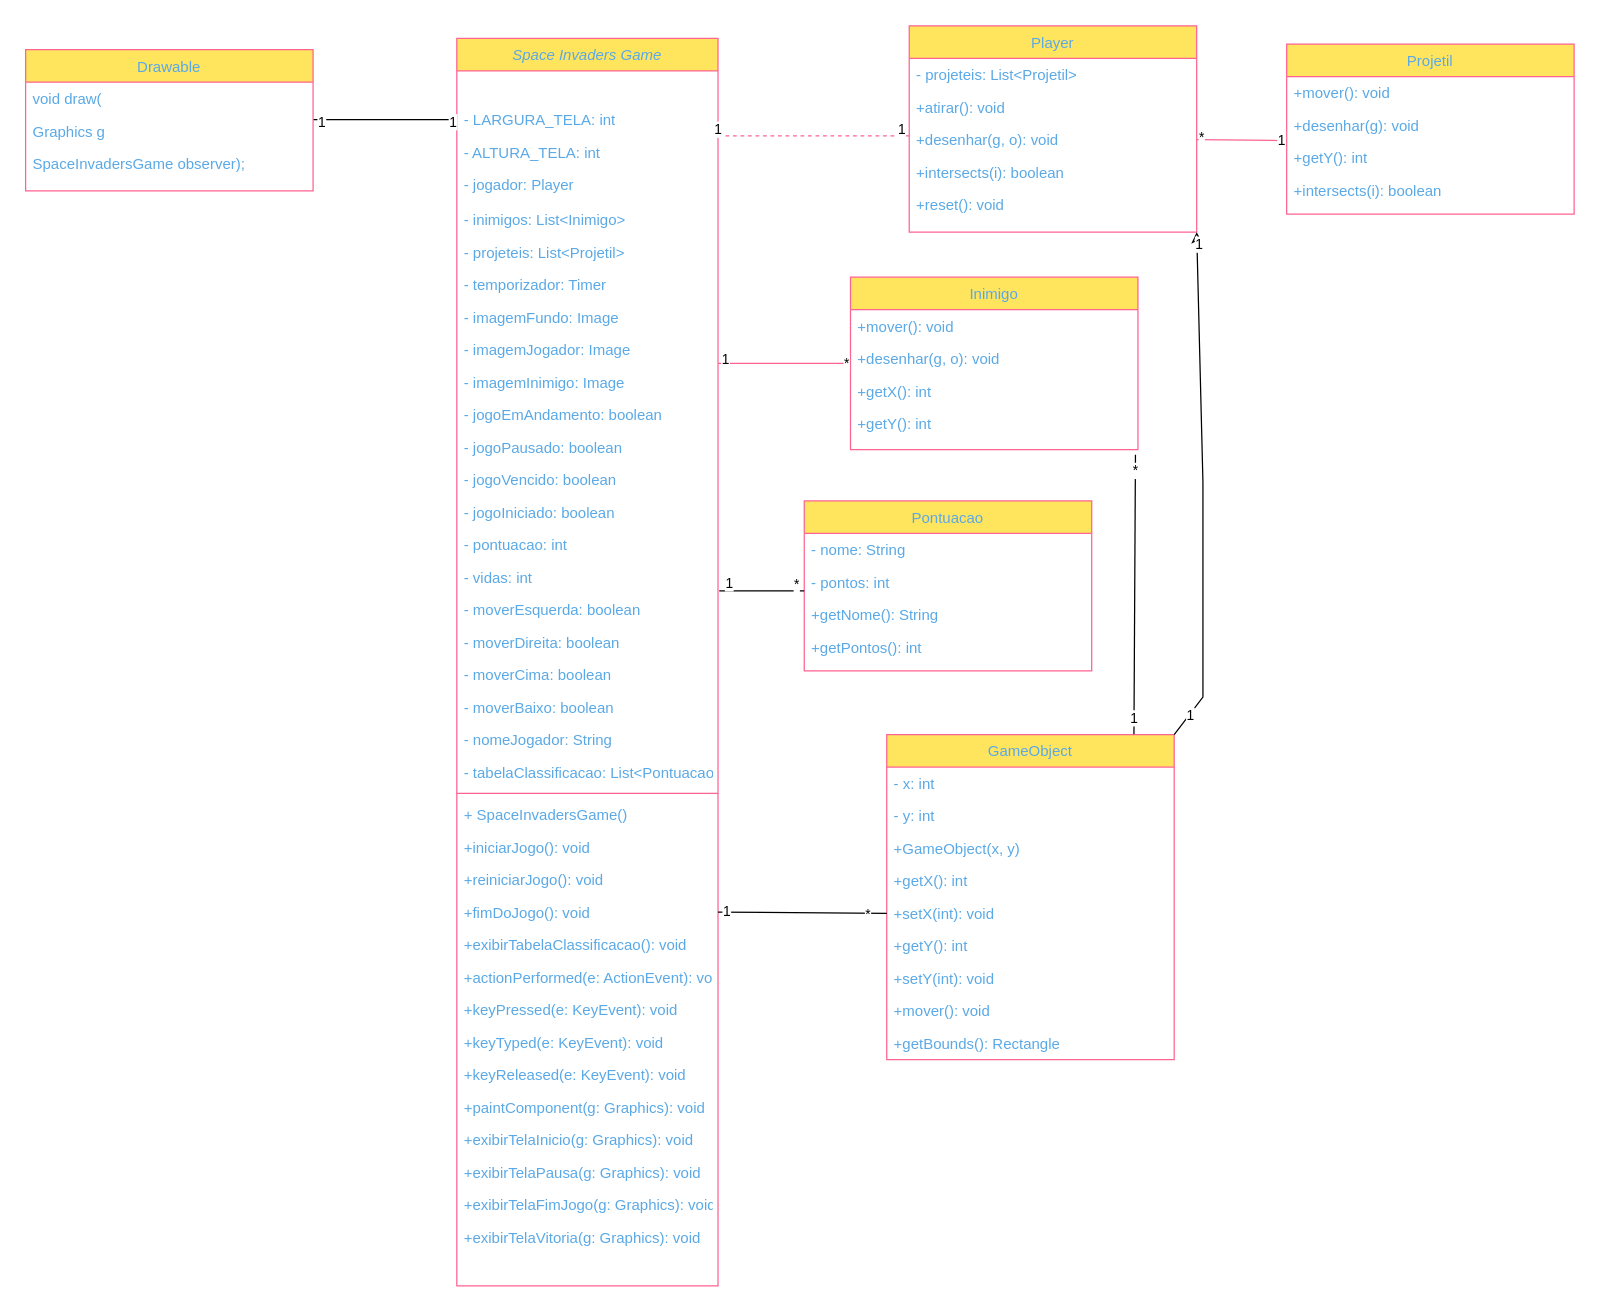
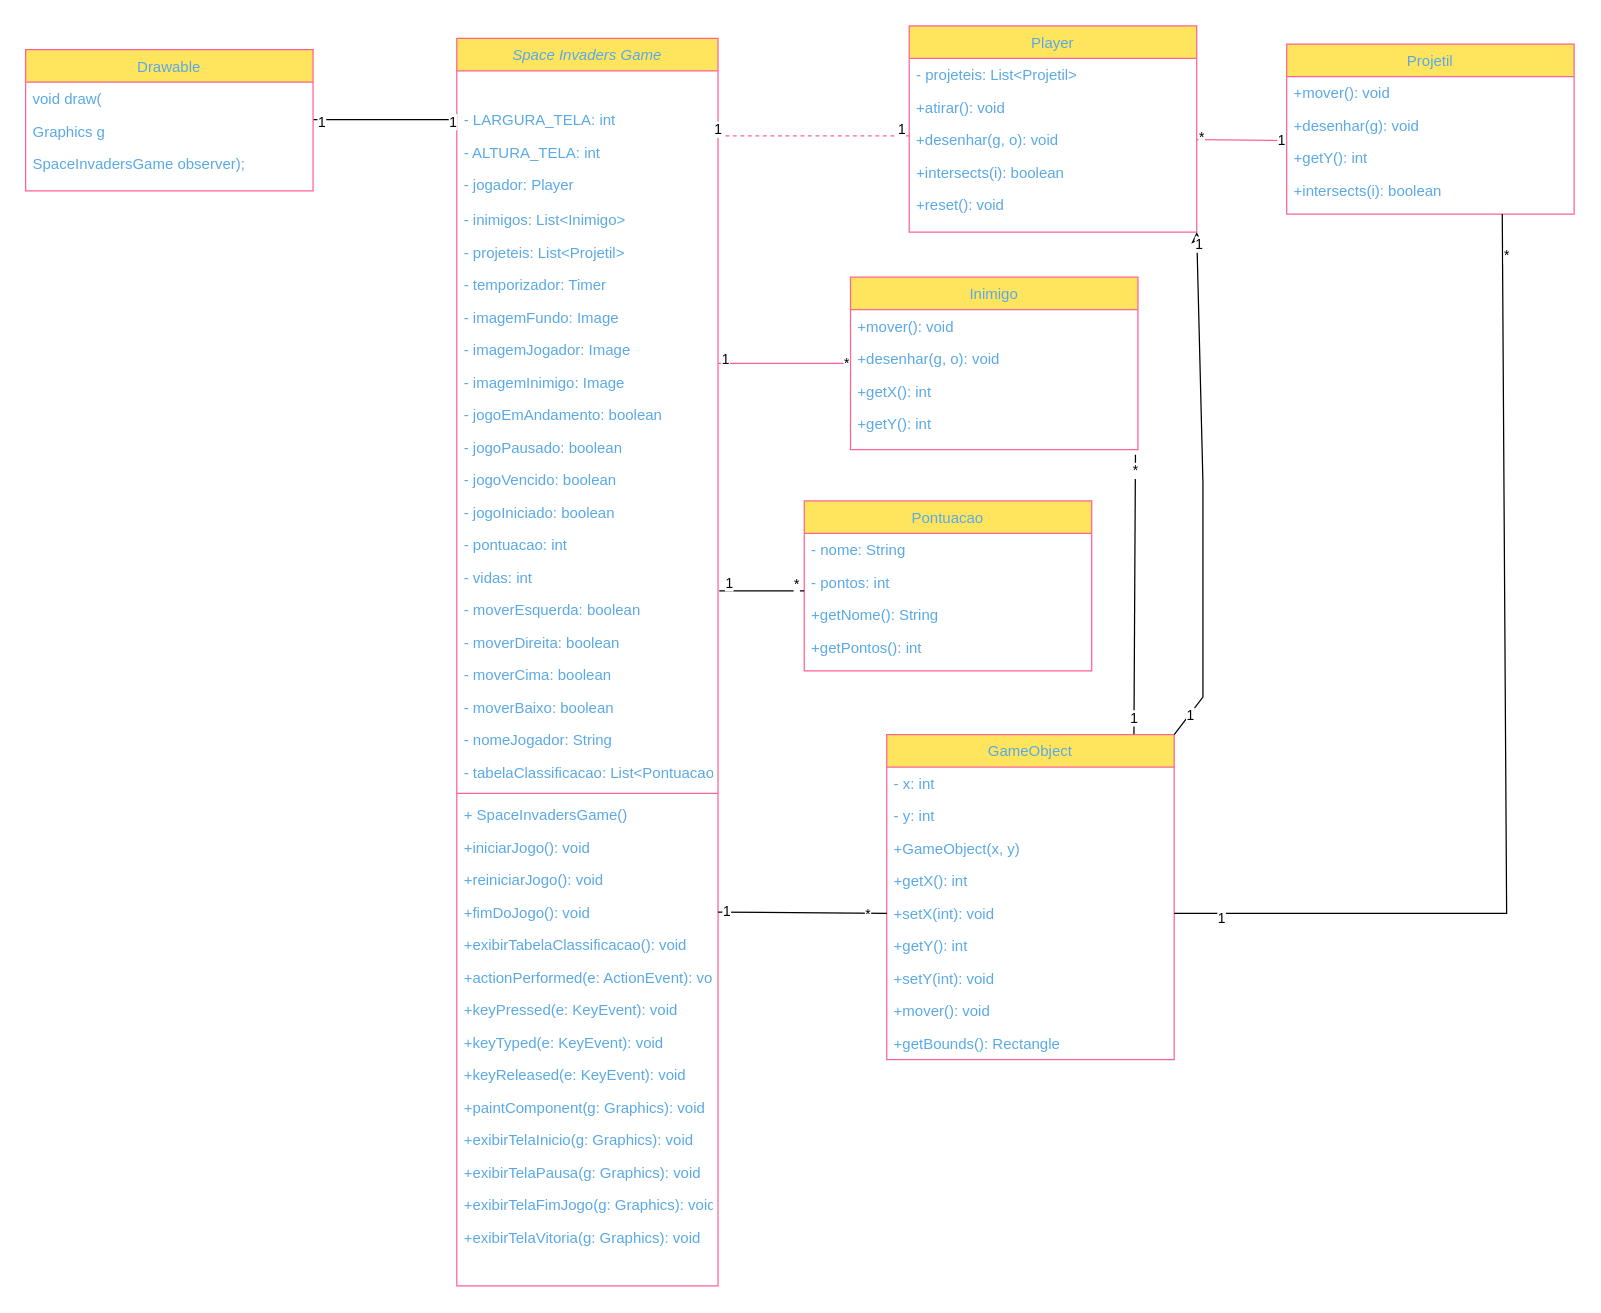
edge "Projetil" -- "+setX(int): void": added, labels "*", "1"
